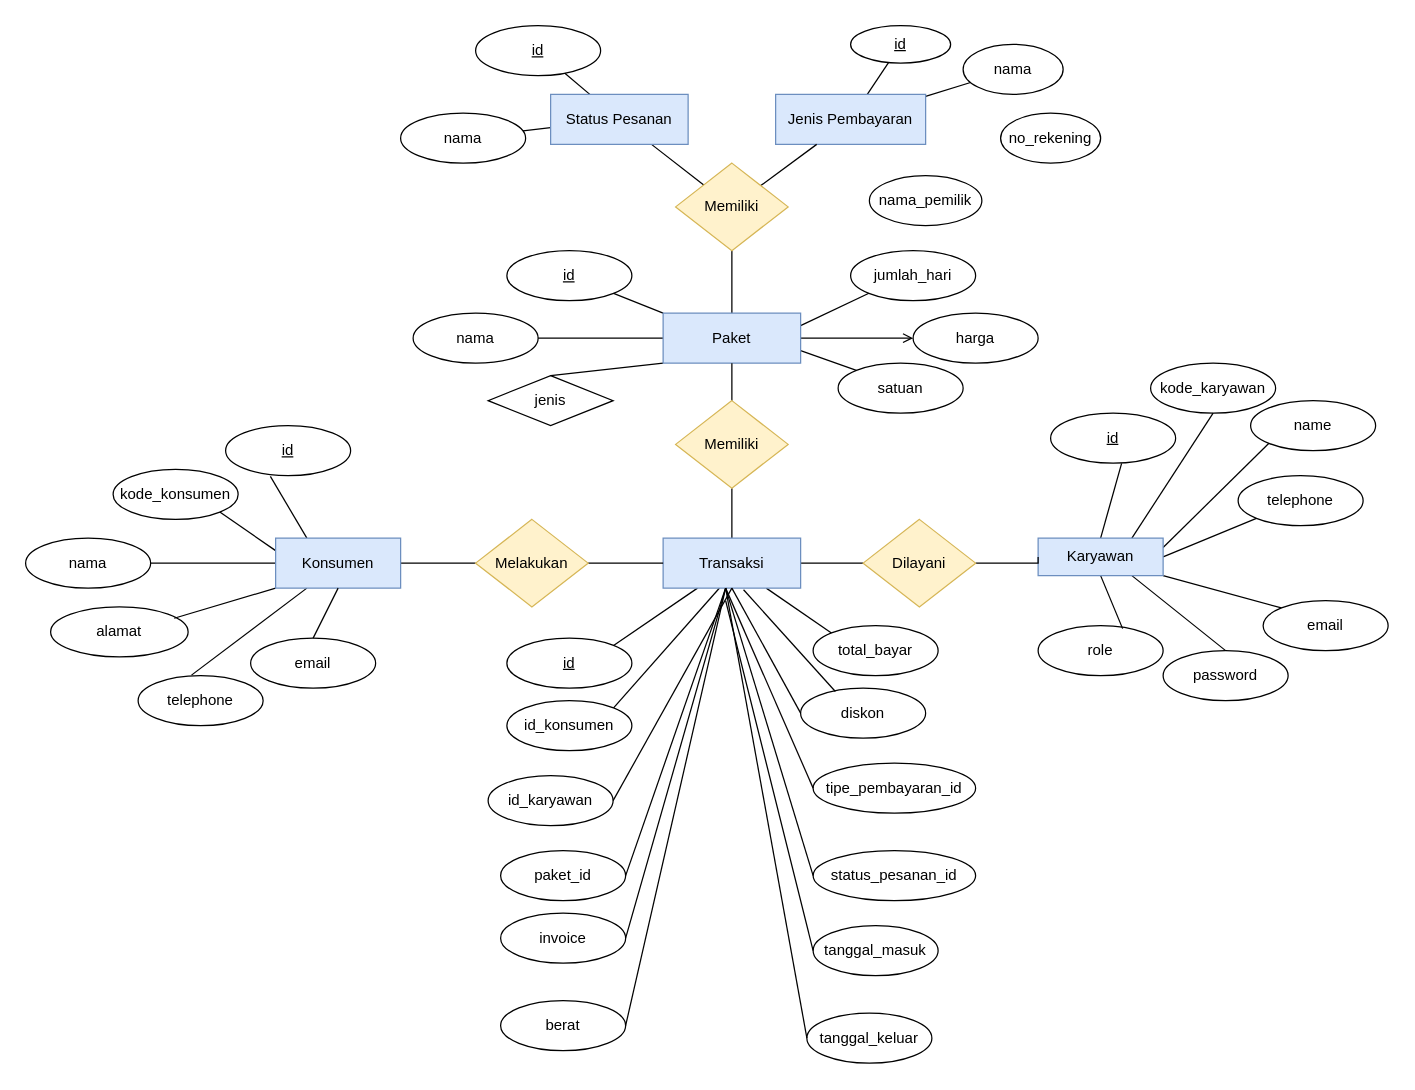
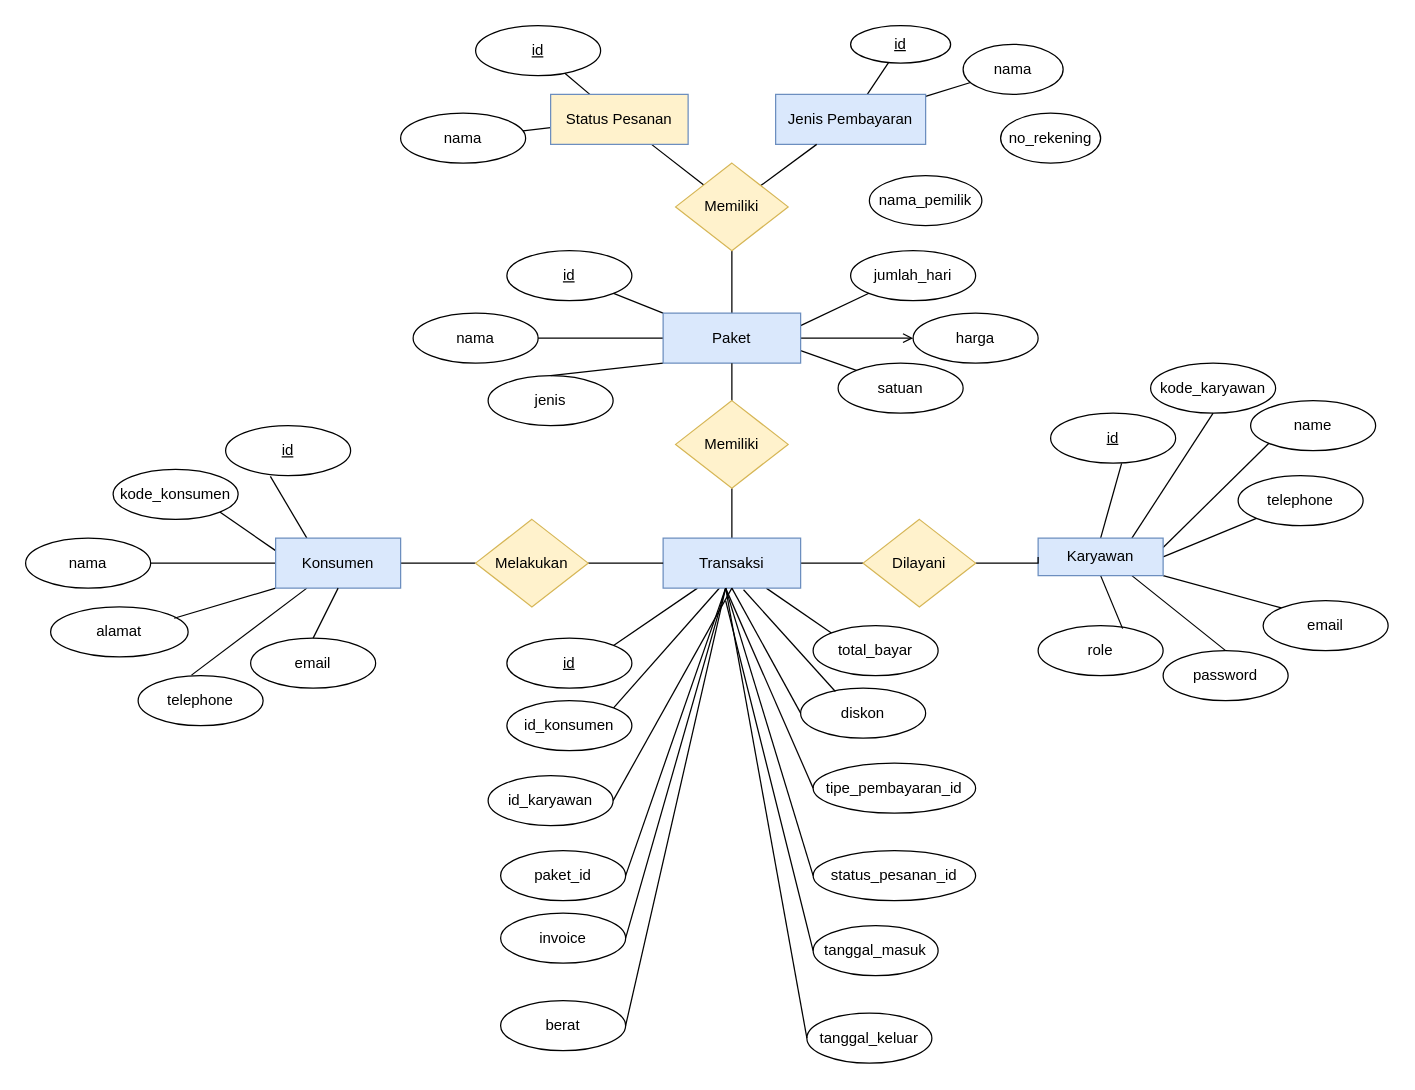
node "Status Pesanan": fillcolor #dae8fc -> #fff2cc
node "jenis": shape diamond -> ellipse
